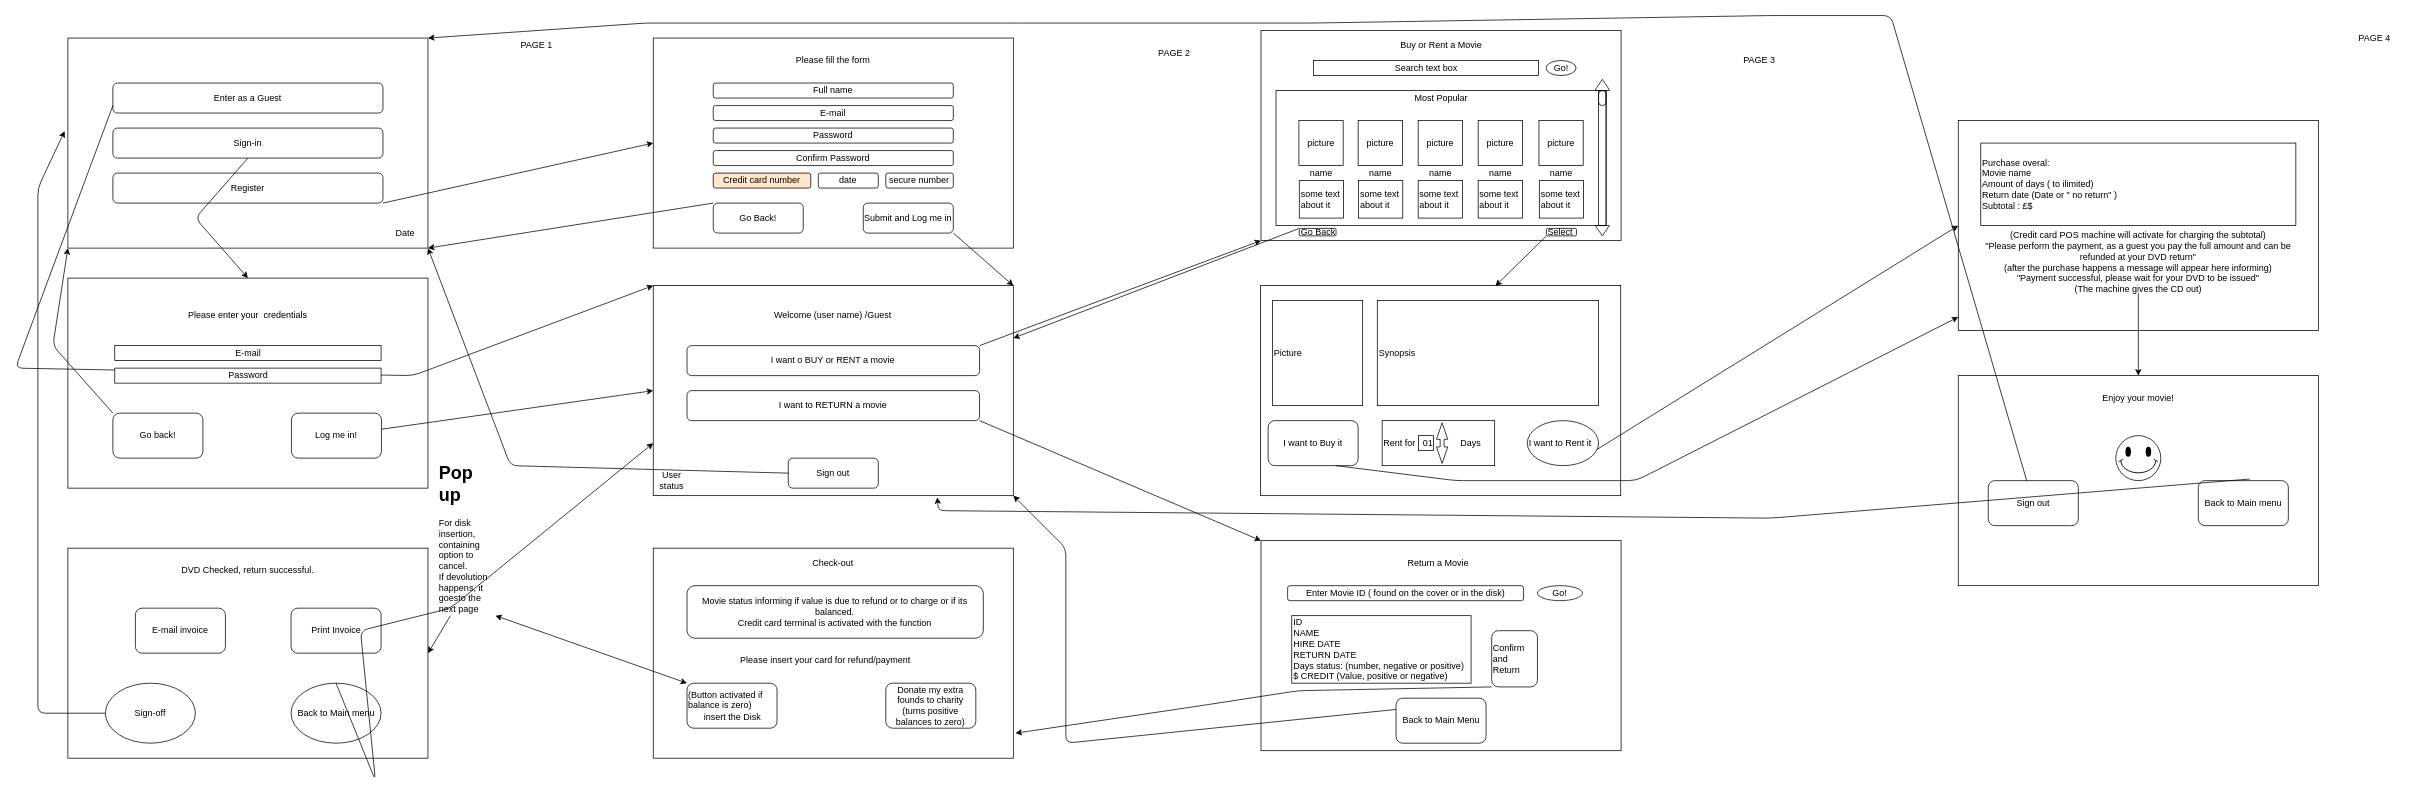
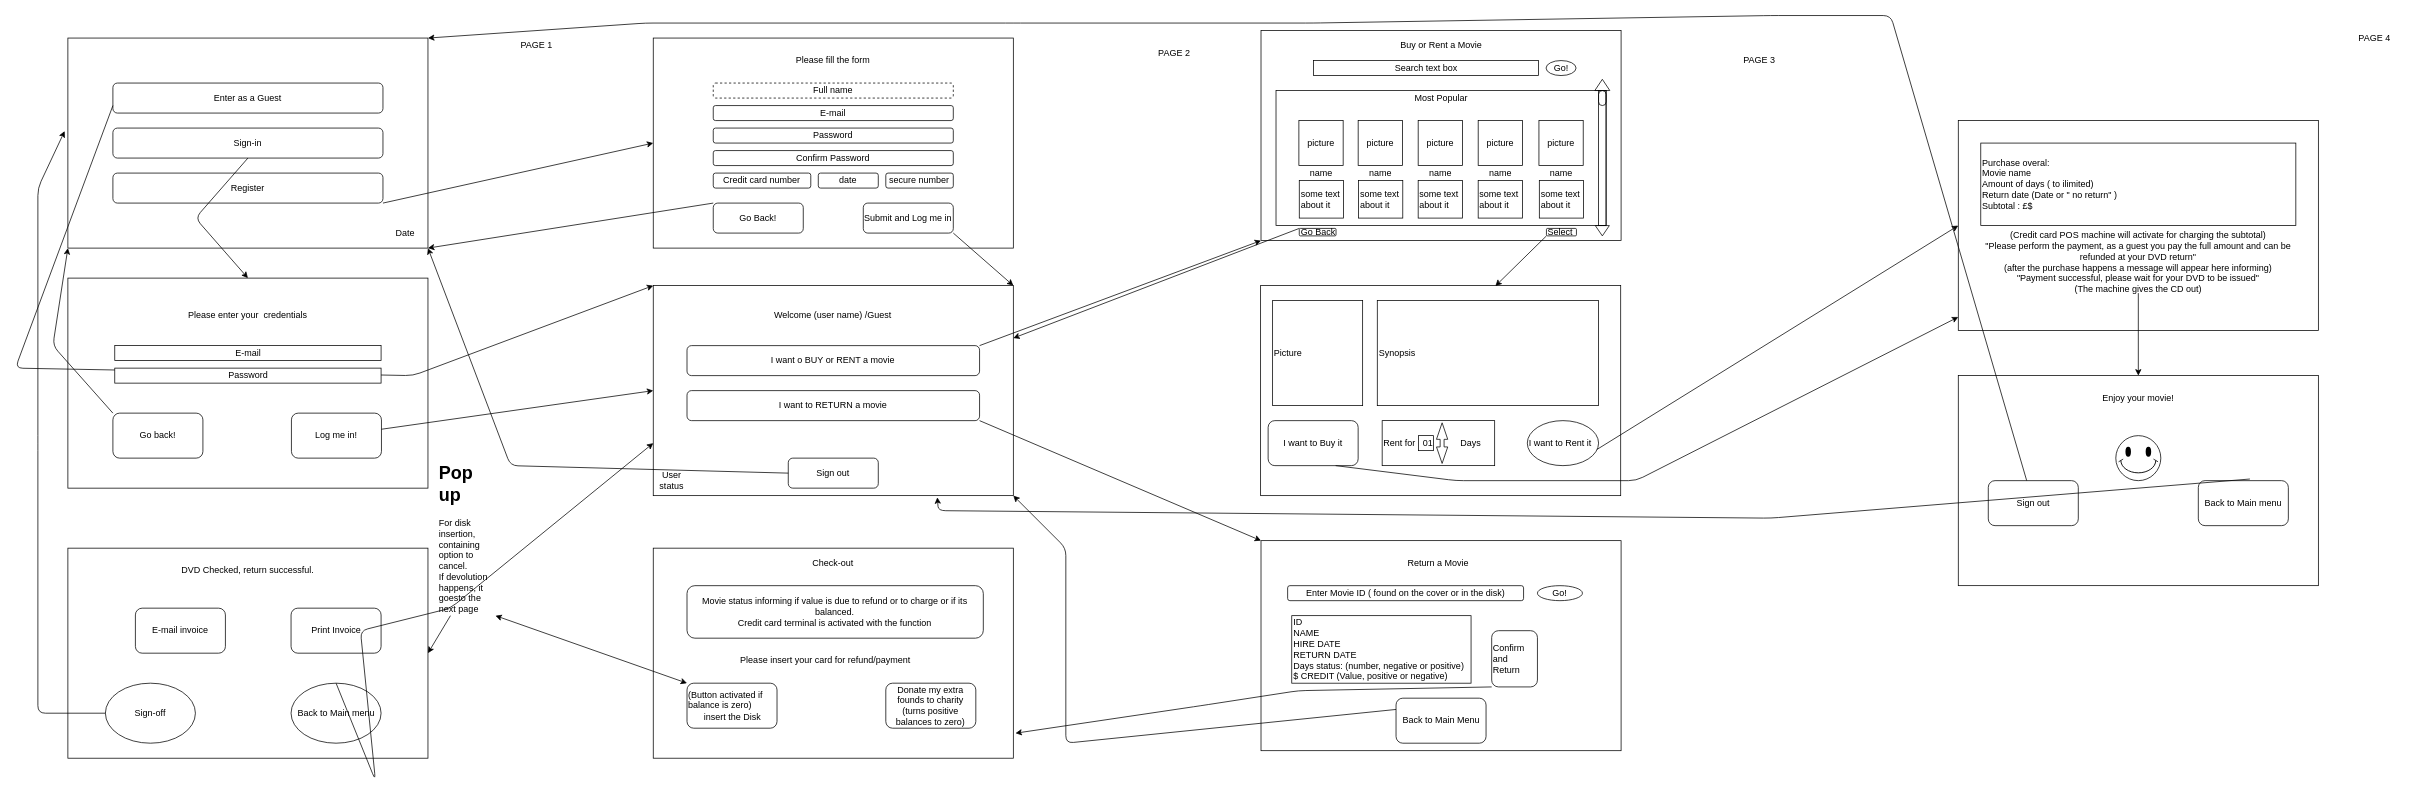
node "Full name": style solid -> dashed
node "Credit card number": fillcolor #ffe6cc -> #ffffff
